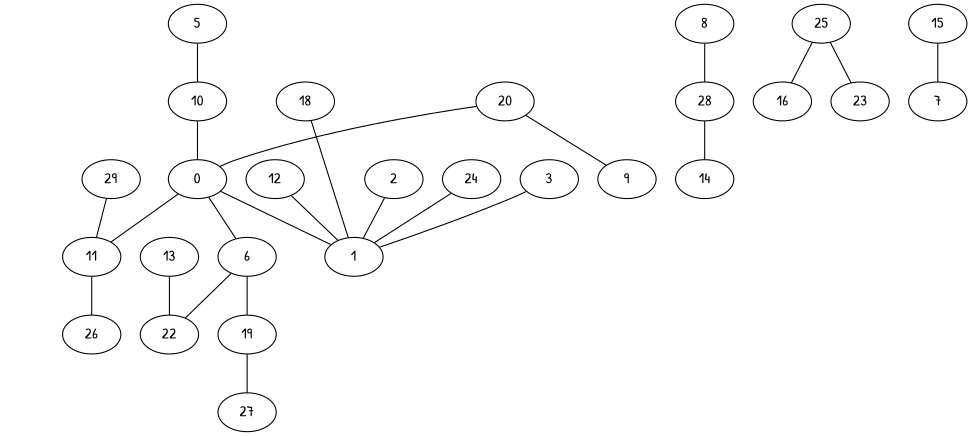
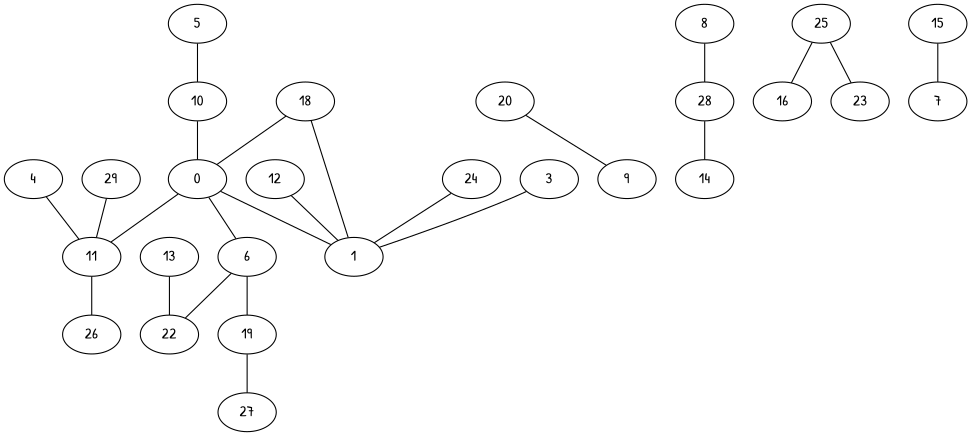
edge "20" -- "0": now "18" -- "0"
node "4": added
node "2": removed
